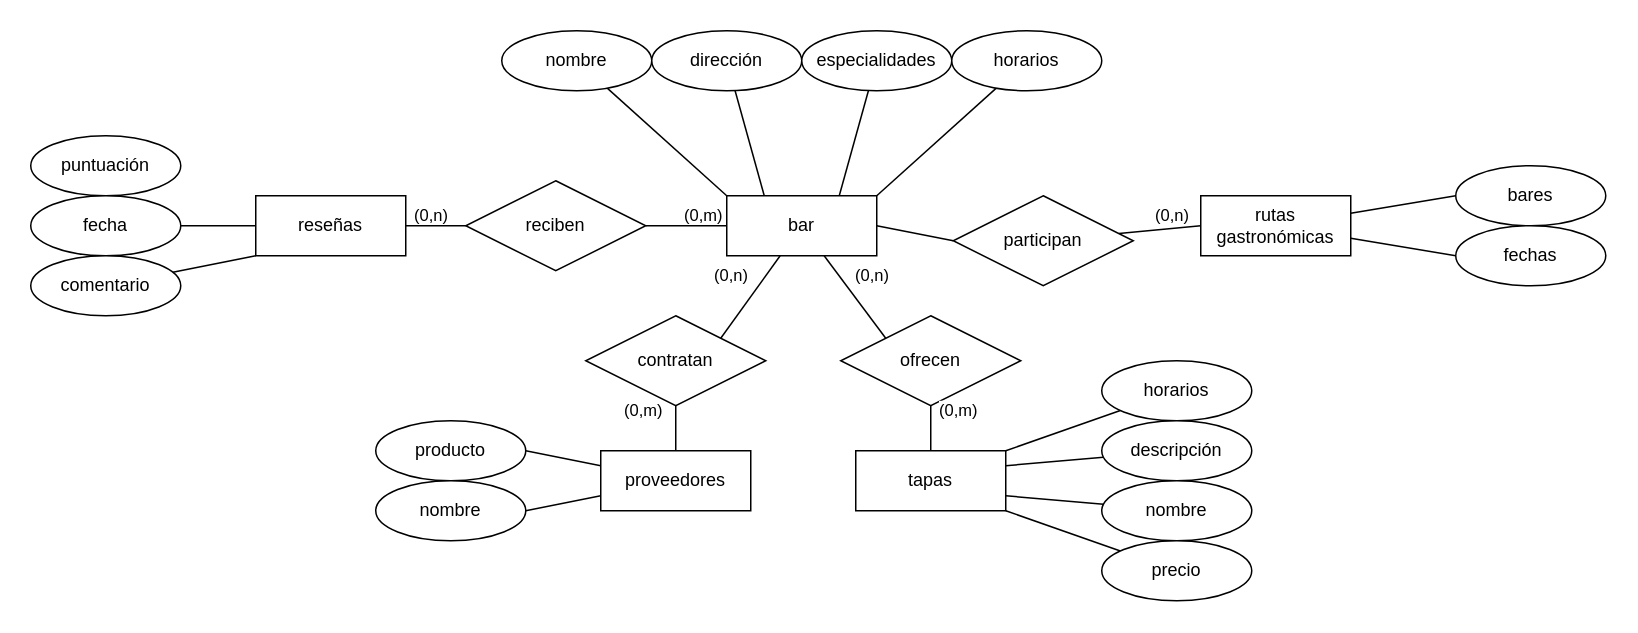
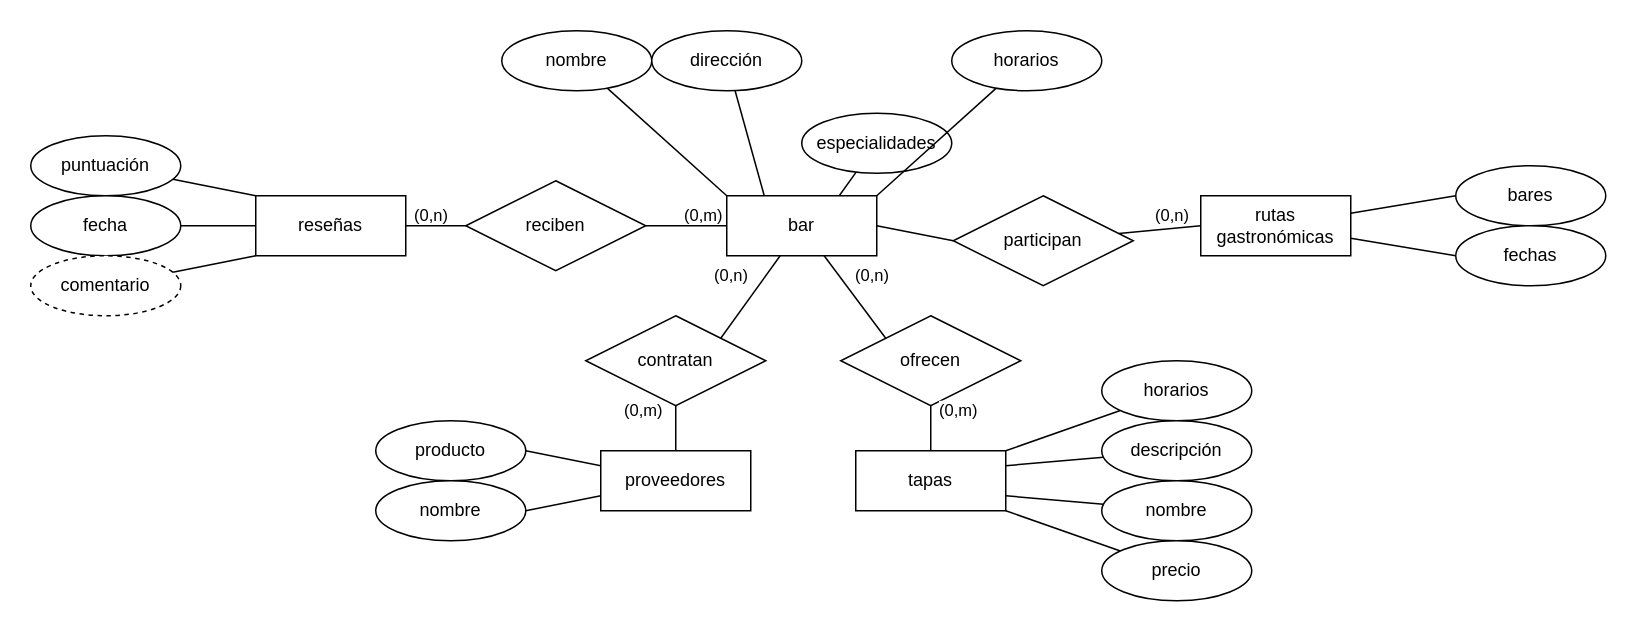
node "especialidades": moved (877, 61) -> (877, 143)
edge "puntuación" -- "reseñas": added
node "comentario": style solid -> dashed
